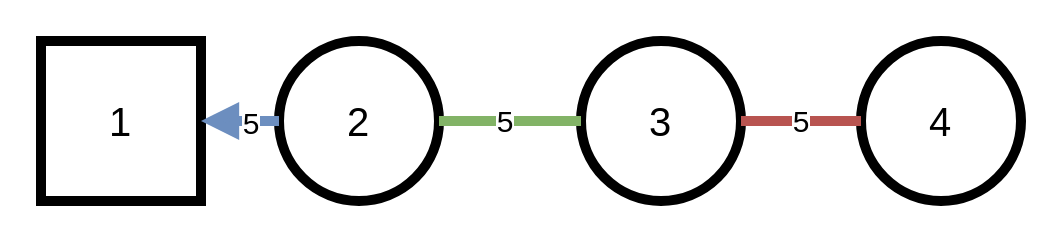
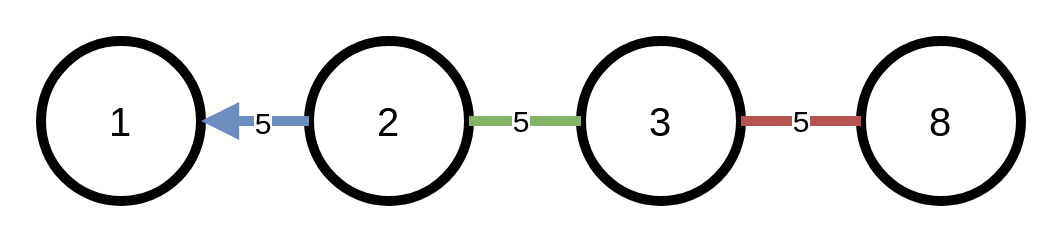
node "1": shape rectangle -> ellipse
node "2": moved (359, 121) -> (389, 121)
node "4": label "4" -> "8"
